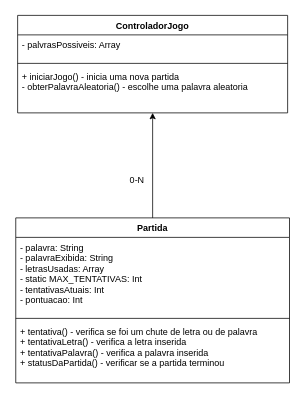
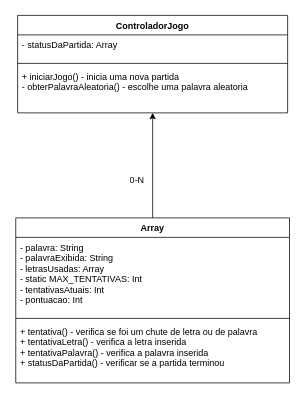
node "- palvrasPossiveis: Array": label "- palvrasPossiveis: Array" -> "- statusDaPartida: Array"
node "Partida": label "Partida" -> "Array"
